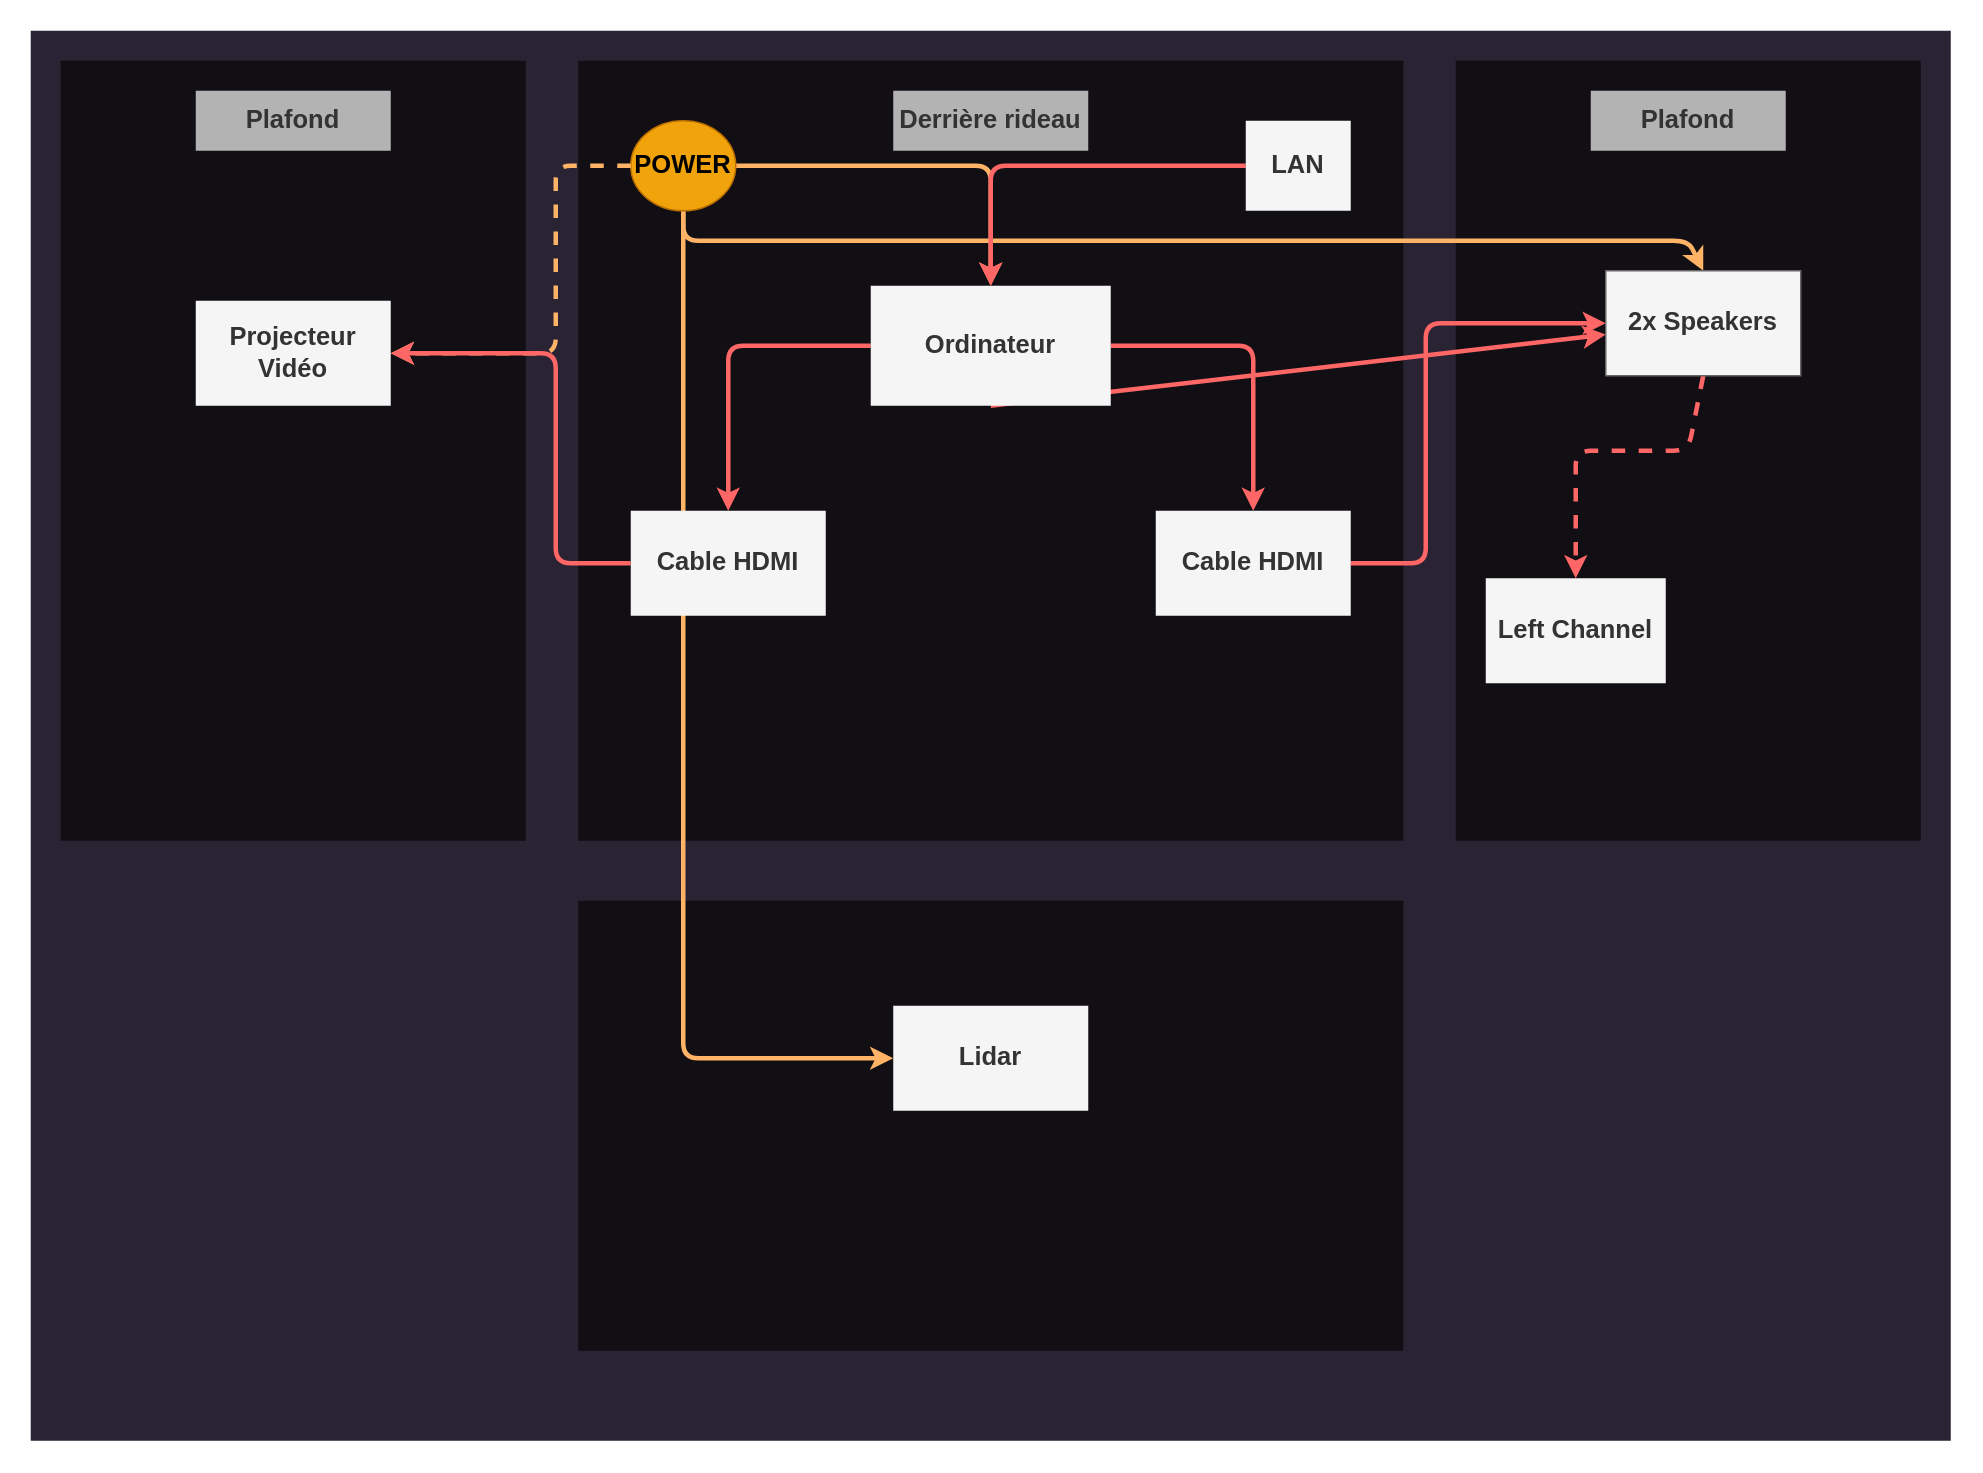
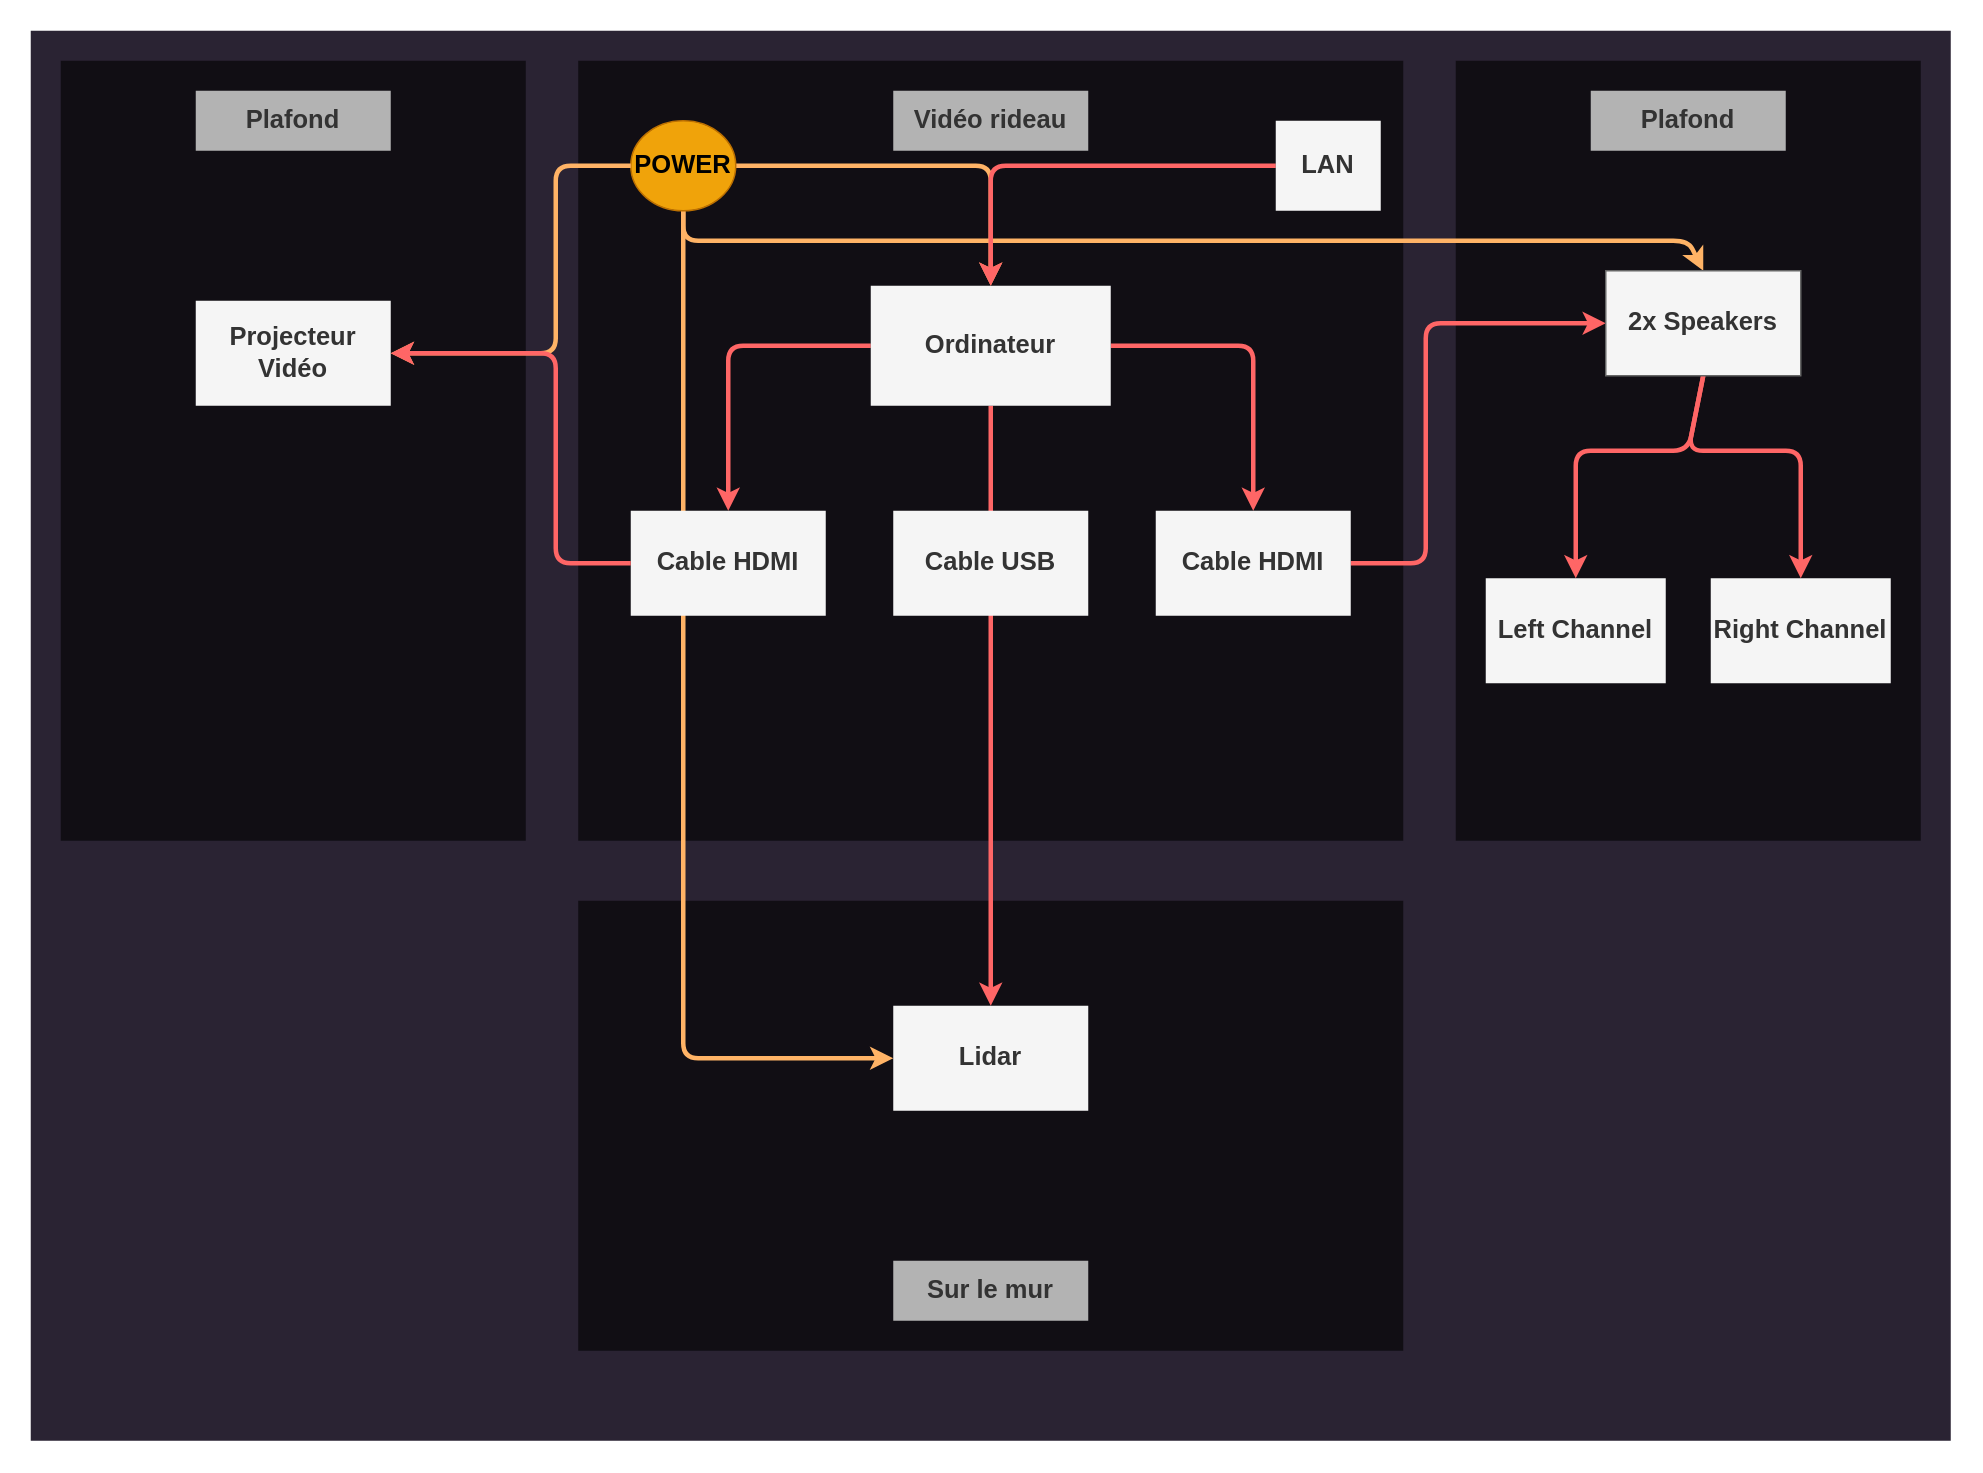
node "Derrière rideau": label "Derrière rideau" -> "Vidéo rideau"
edge "POWER" -> "Projecteur Vidéo": style dashed -> solid
node "LAN": moved (1298, 166) -> (1328, 166)
edge "Ordinateur" -> "2x Speakers": now "Ordinateur" -> "Lidar"
edge "2x Speakers" -> "Left Channel": style dashed -> solid
edge "2x Speakers" -> "Right Channel": added
node "Cable USB": added
node "Right Channel": added
node "Sur le mur": added
